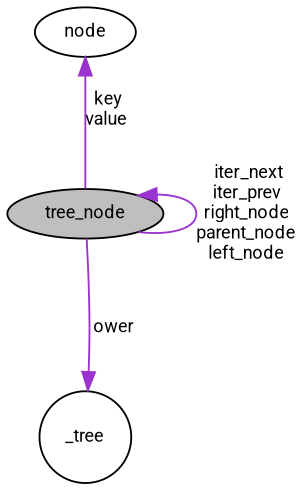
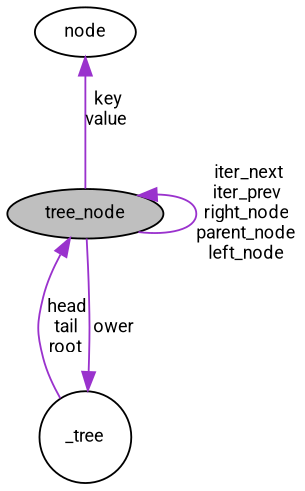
edge "_tree" -> "tree_node": added, label "head tail root"
